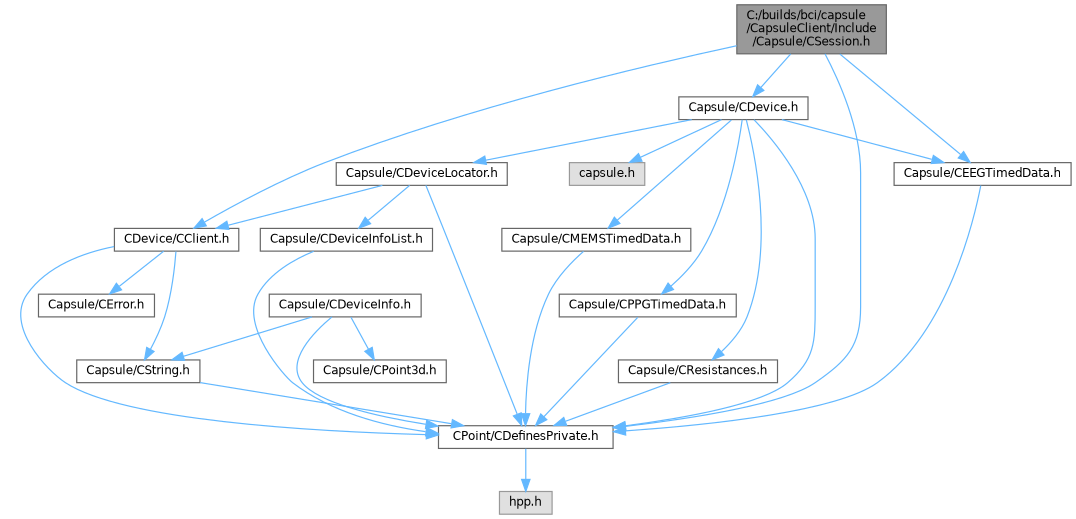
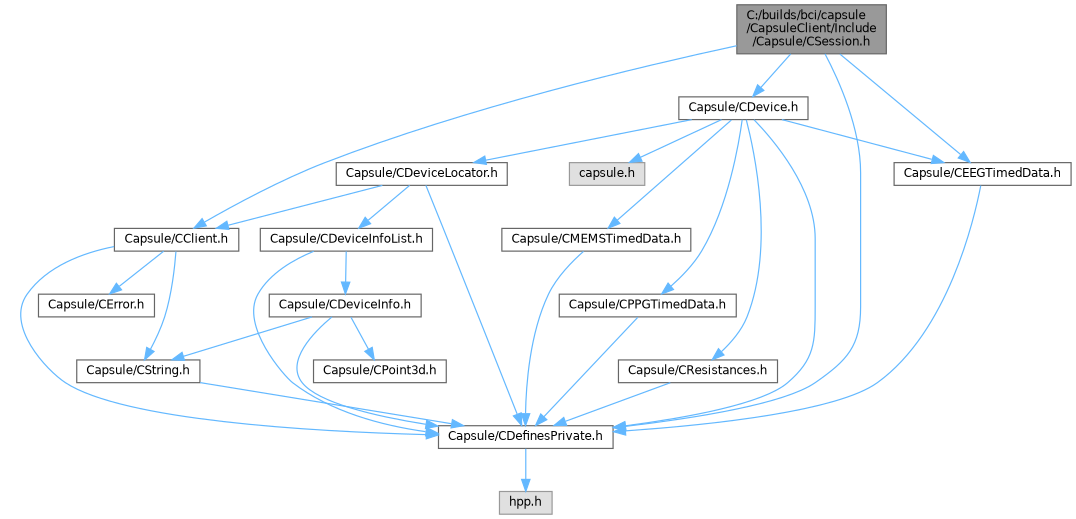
node "CDevice/CClient.h": label "CDevice/CClient.h" -> "Capsule/CClient.h"
edge "Capsule/CDeviceInfoList.h" -> "Capsule/CDeviceInfo.h": added
node "CPoint/CDefinesPrivate.h": label "CPoint/CDefinesPrivate.h" -> "Capsule/CDefinesPrivate.h"
